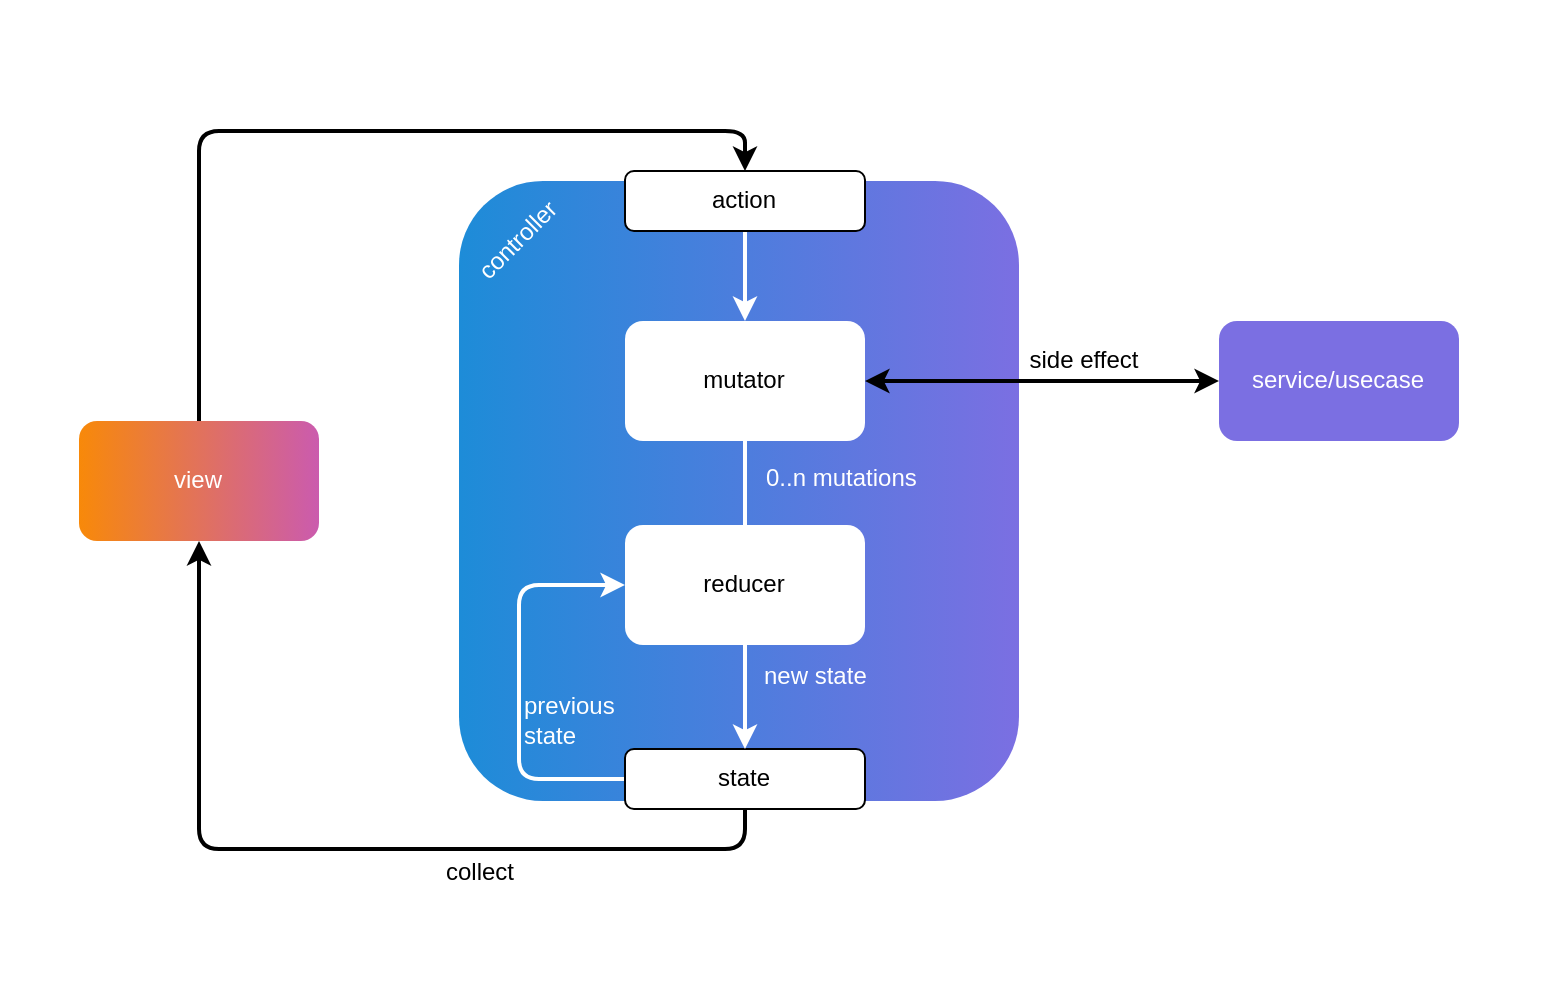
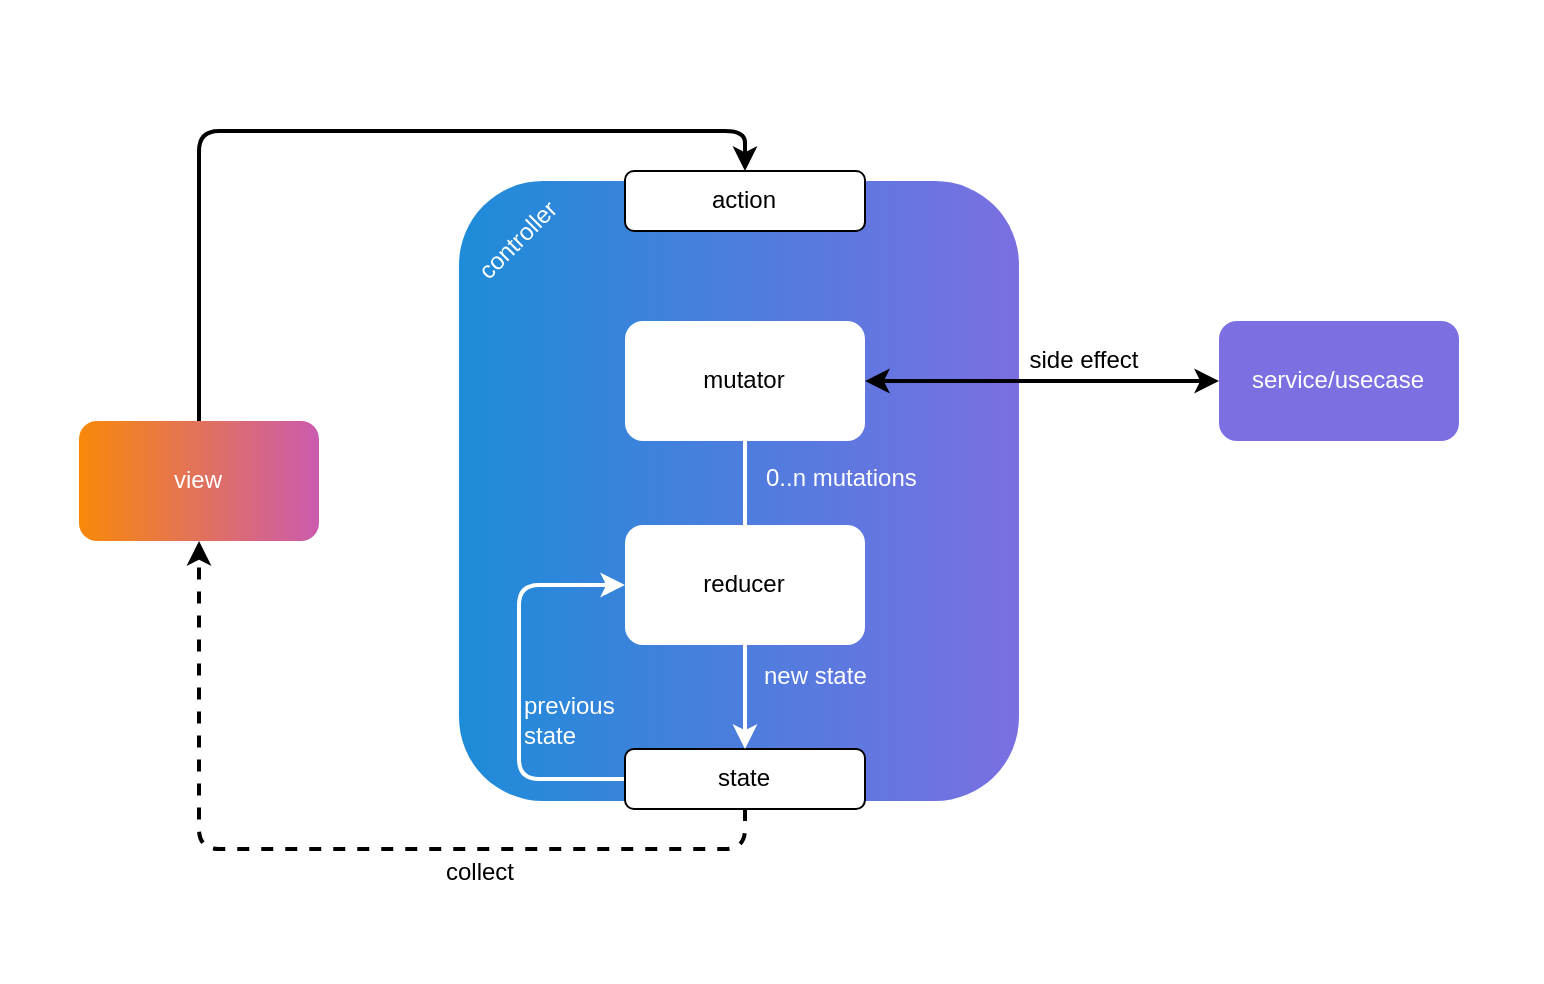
edge "action" -> "mutator": removed
edge "state" -> "view": style solid -> dashed
